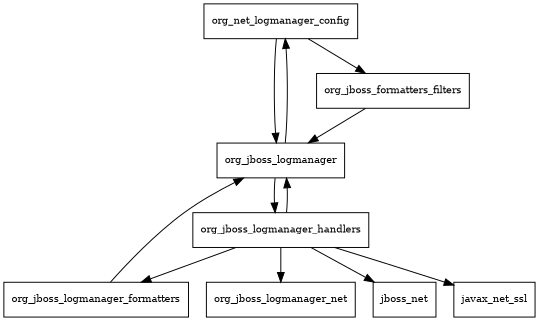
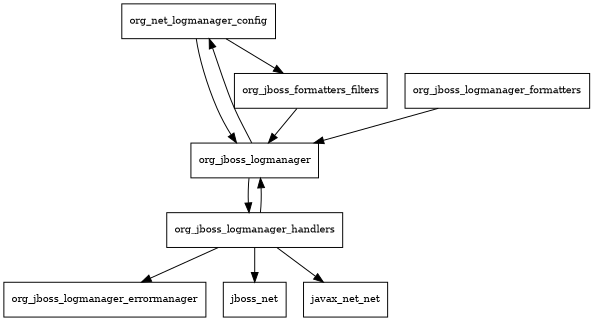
edge "org_jboss_logmanager_handlers" -> "org_jboss_logmanager_formatters": removed
node "org_jboss_logmanager_net": label "org_jboss_logmanager_net" -> "org_jboss_logmanager_errormanager"
node "javax_net_ssl": label "javax_net_ssl" -> "javax_net_net"
